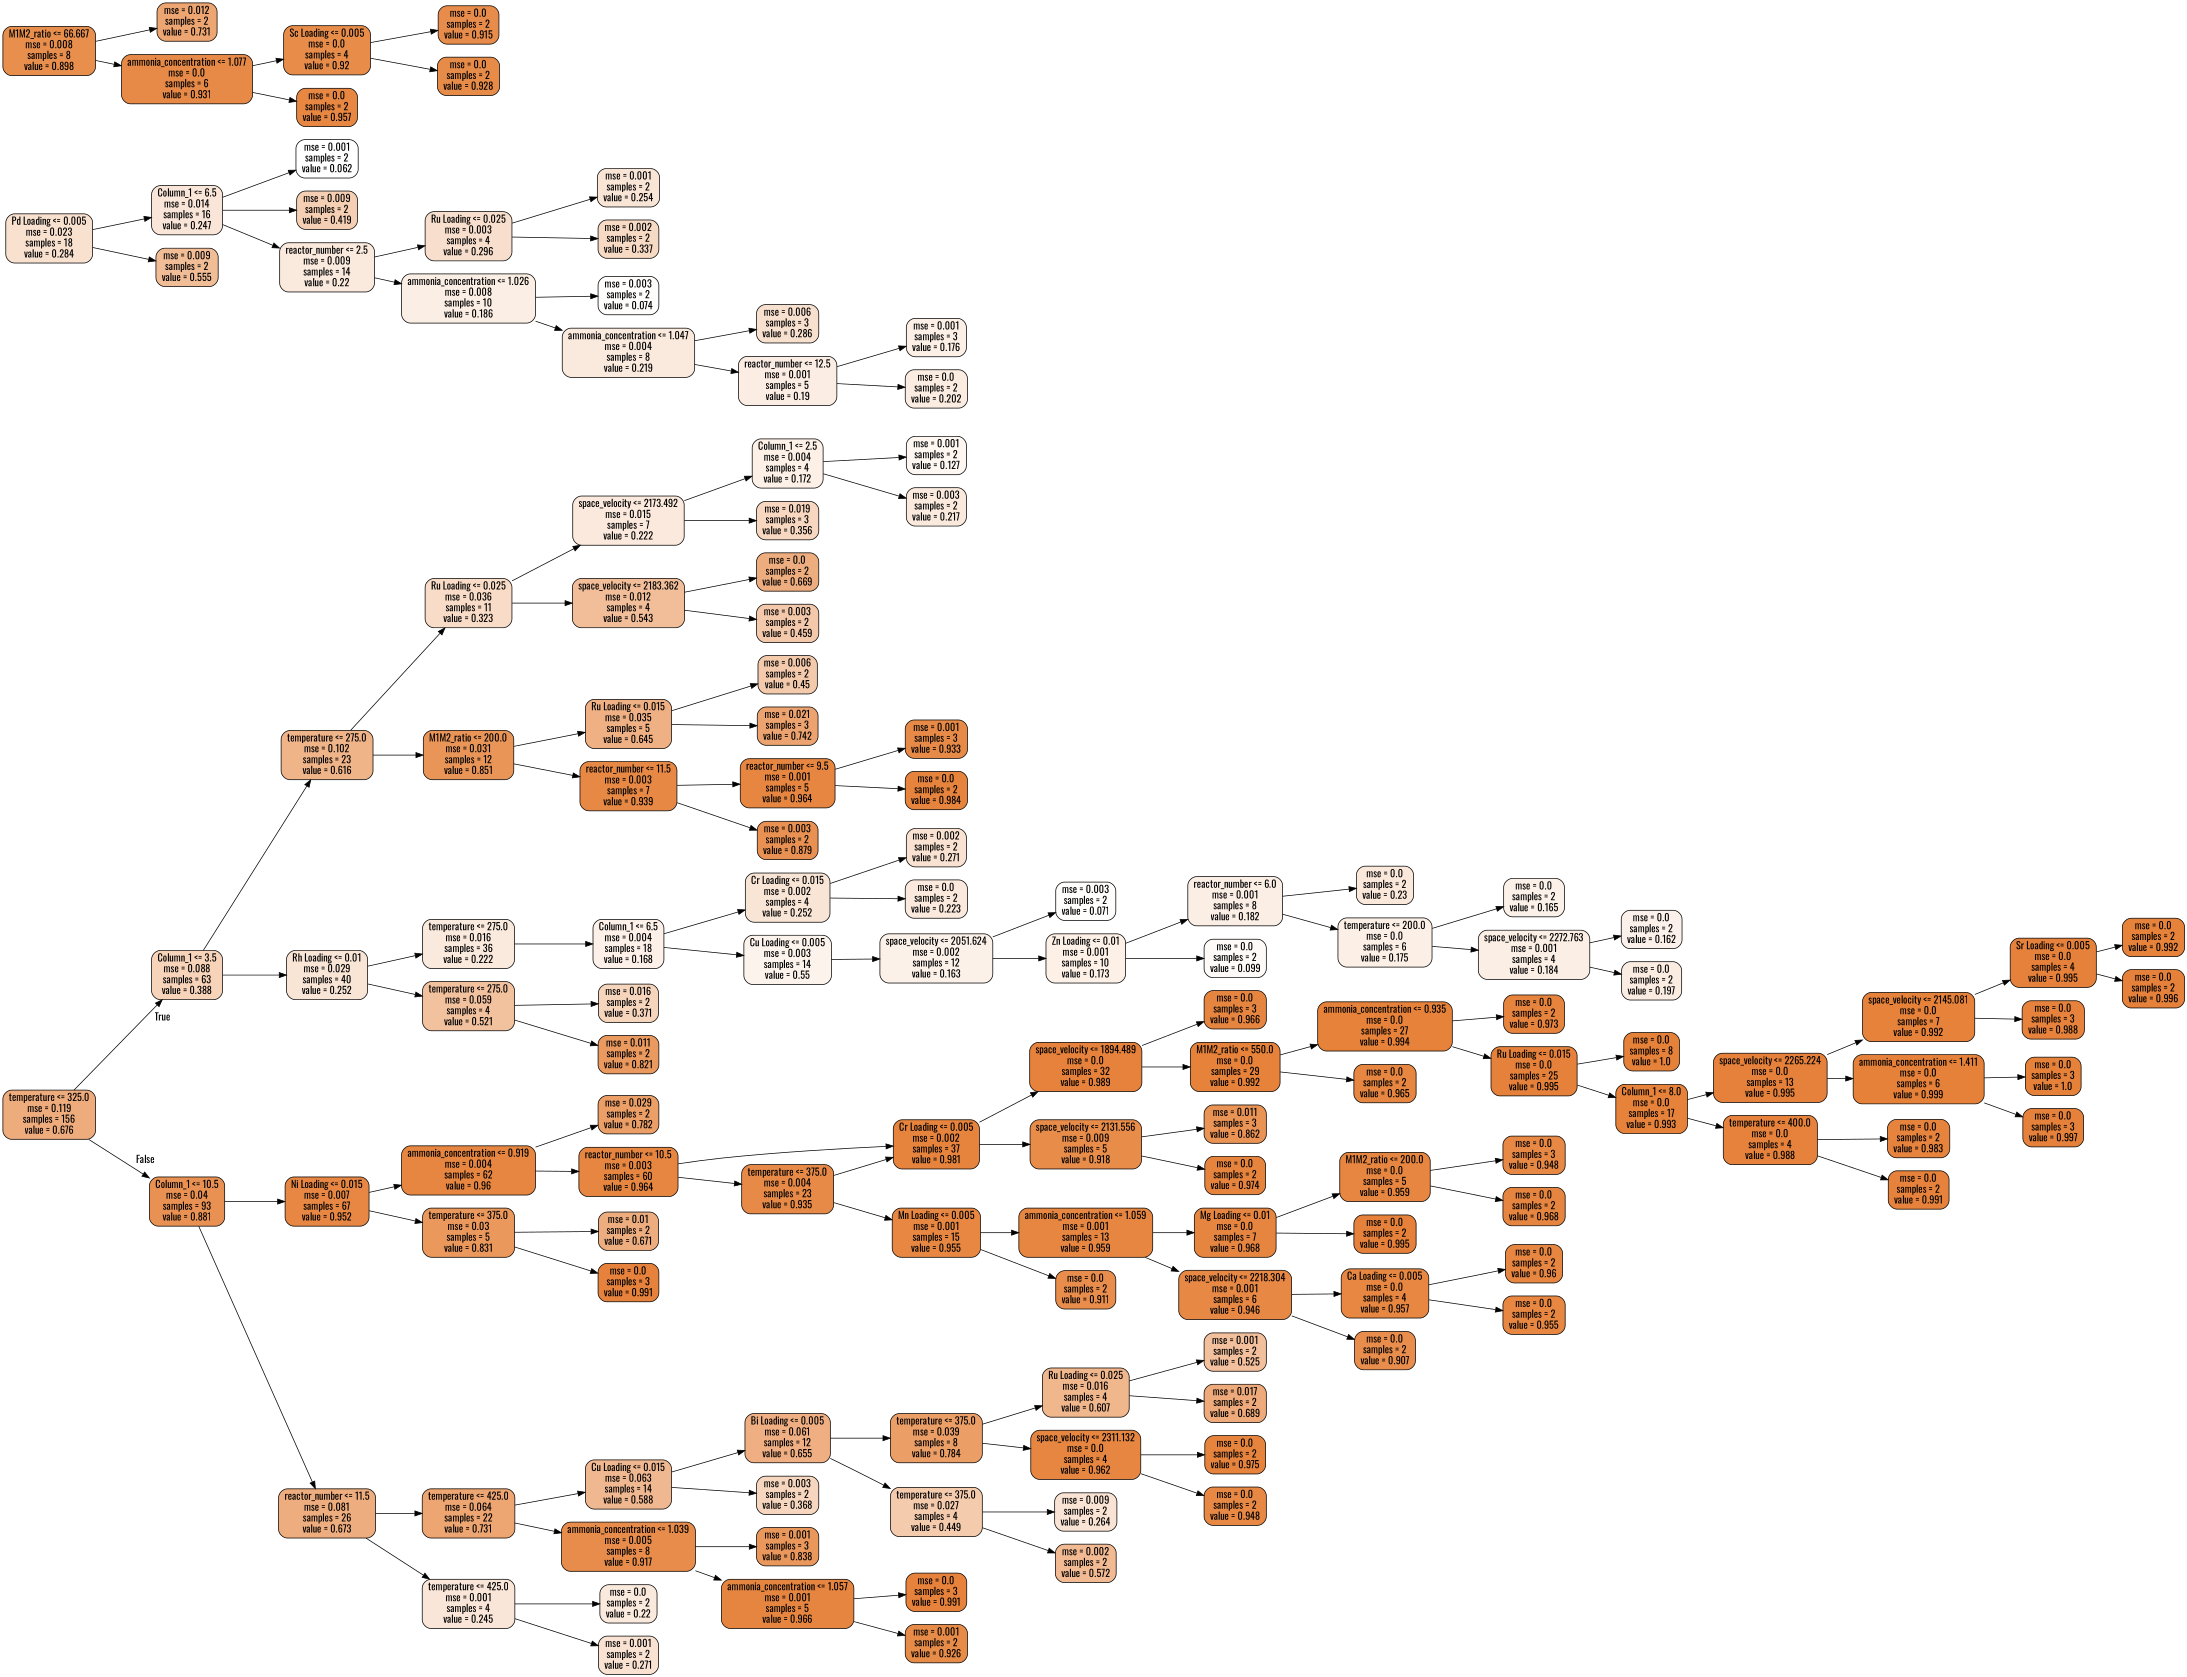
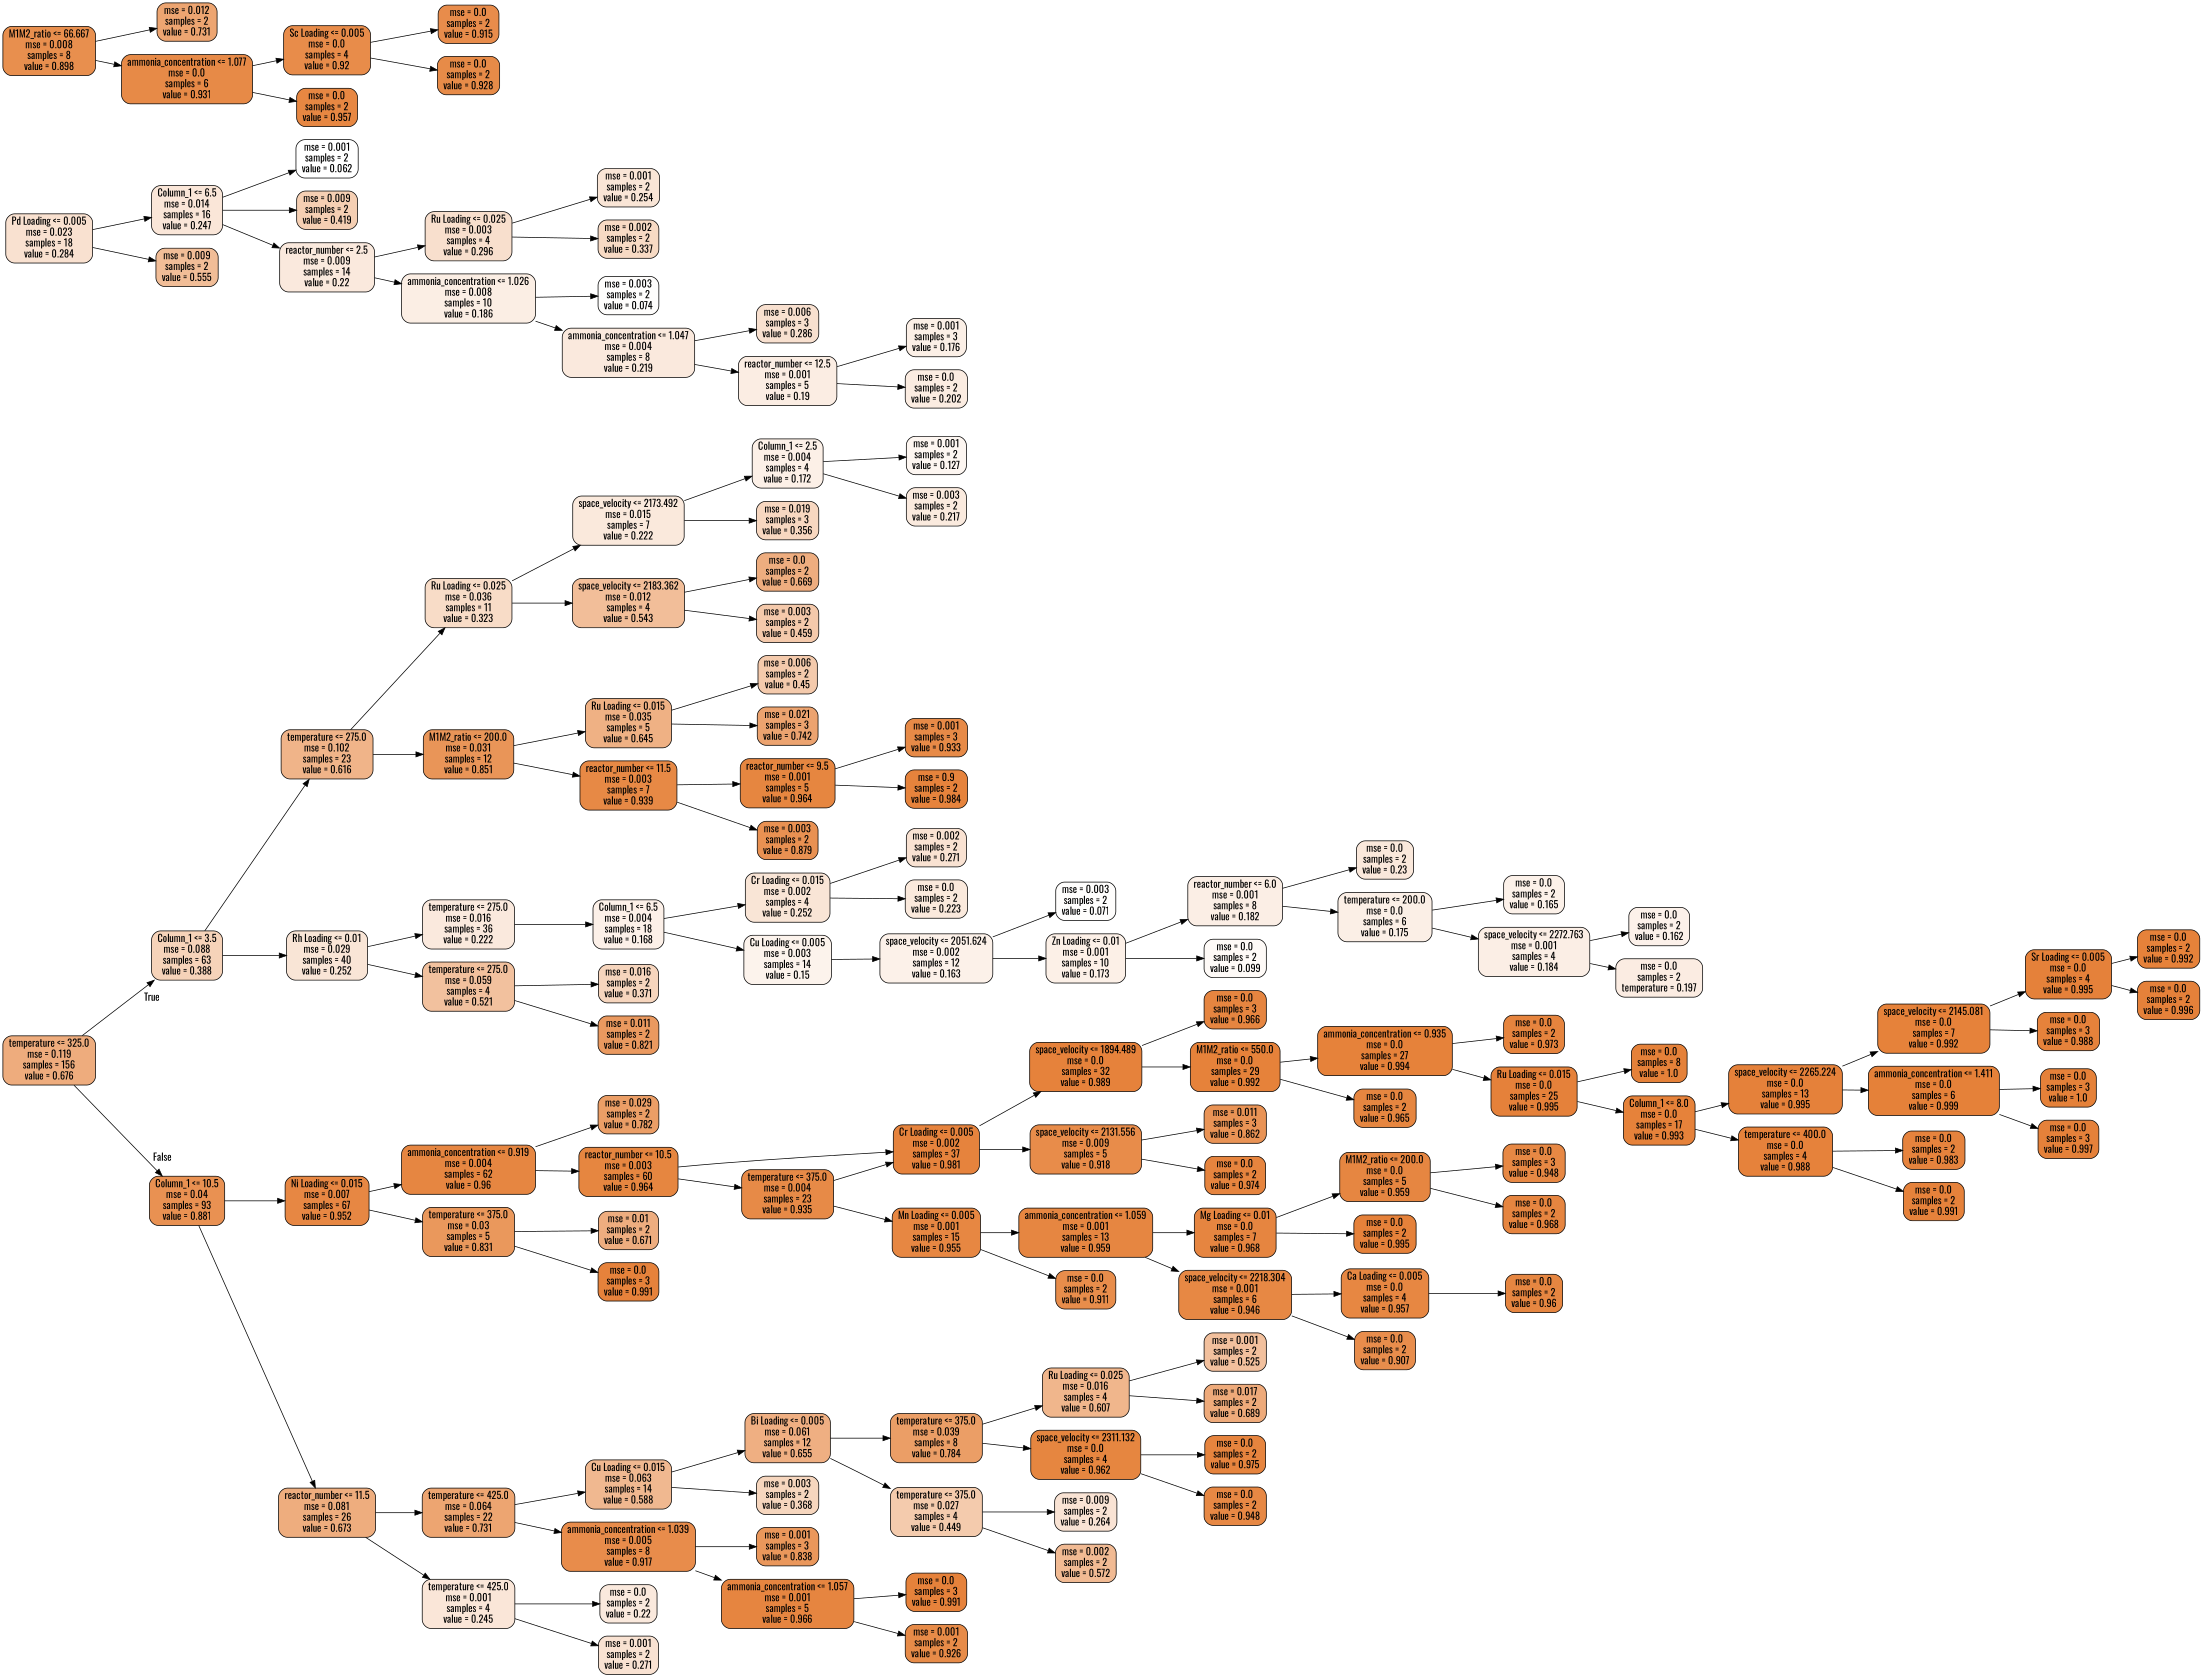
node "mse = 0.0 samples = 2 value = 0.984": label "mse = 0.0 samples = 2 value = 0.984" -> "mse = 0.9 samples = 2 value = 0.984"
node "Cu Loading <= 0.005 mse = 0.003 samples = 14 value = 0.55": label "Cu Loading <= 0.005 mse = 0.003 samples = 14 value = 0.55" -> "Cu Loading <= 0.005 mse = 0.003 samples = 14 value = 0.15"
node "mse = 0.0 samples = 2 value = 0.197": label "mse = 0.0 samples = 2 value = 0.197" -> "mse = 0.0 samples = 2 temperature = 0.197"
node "mse = 0.0 samples = 2 value = 0.955": removed
